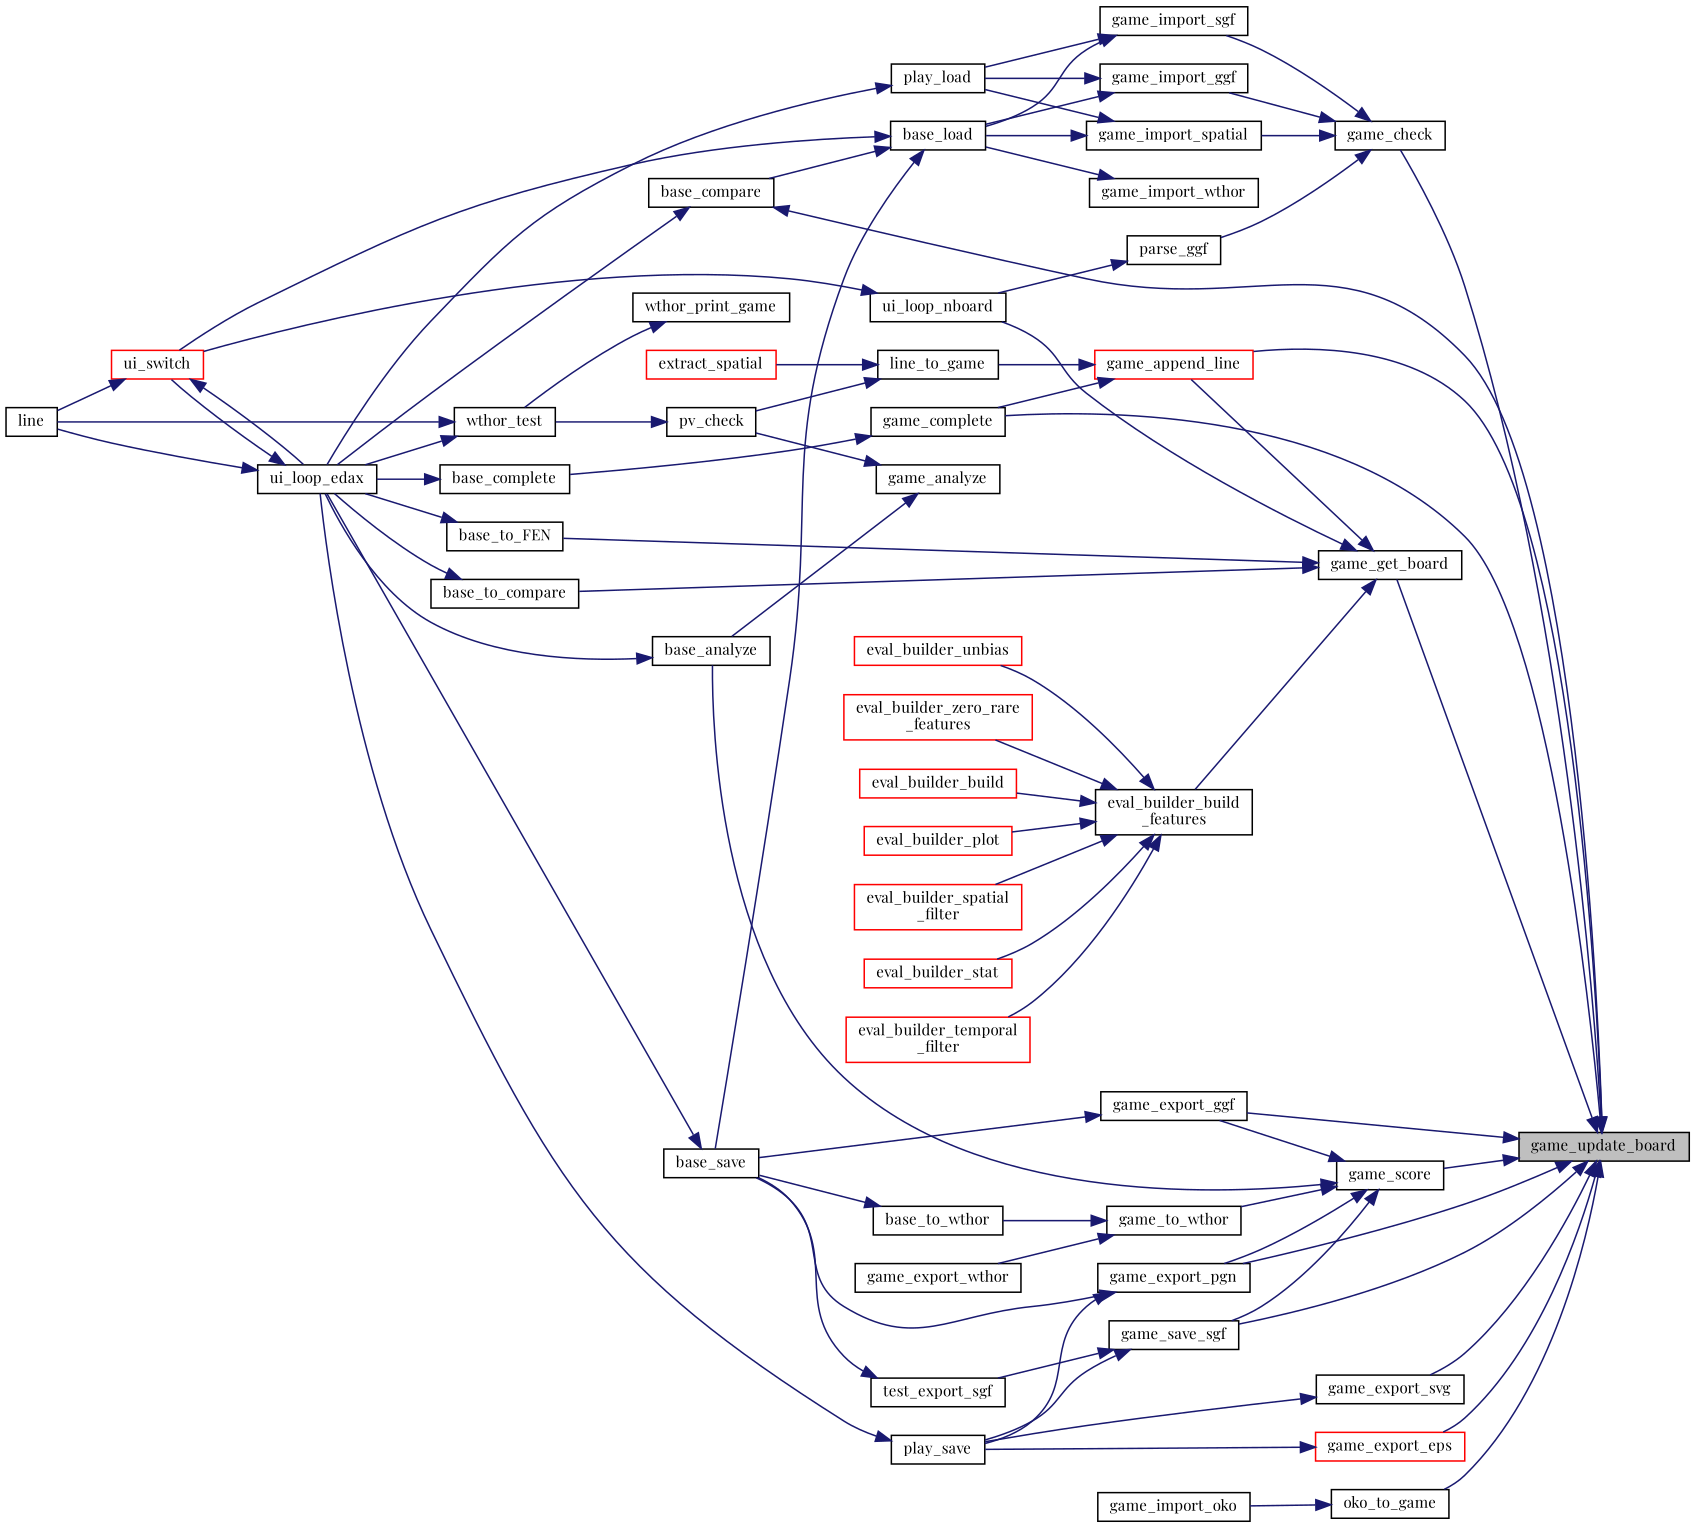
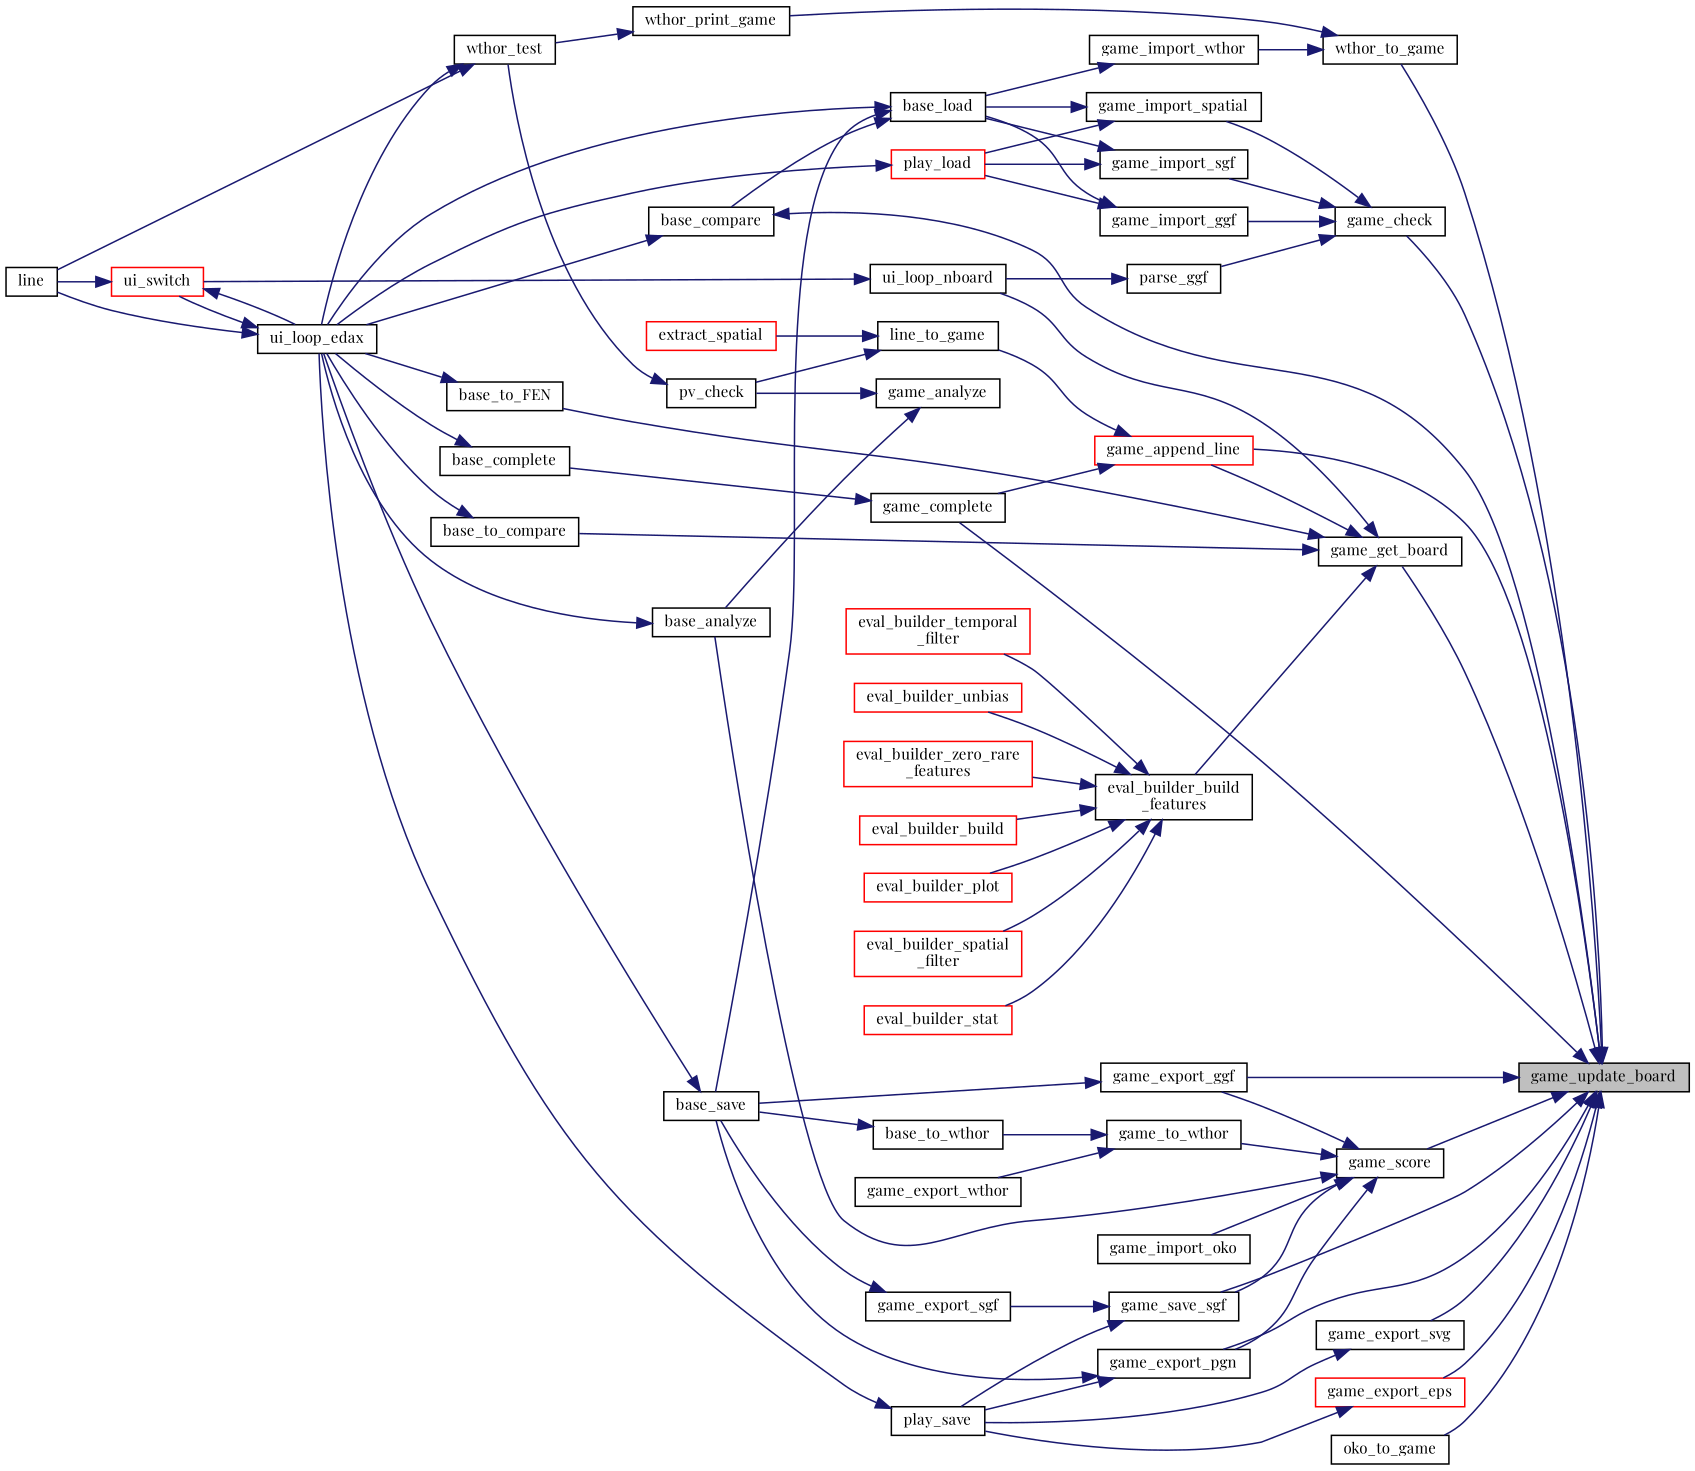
node "wthor_to_game": added
node "play_load": color black -> red
edge "ui_switch" -> "base_load": now "ui_loop_edax" -> "base_load"
node "test_export_sgf": label "test_export_sgf" -> "game_export_sgf"
edge "game_import_oko" -> "oko_to_game": now "game_import_oko" -> "game_score"
